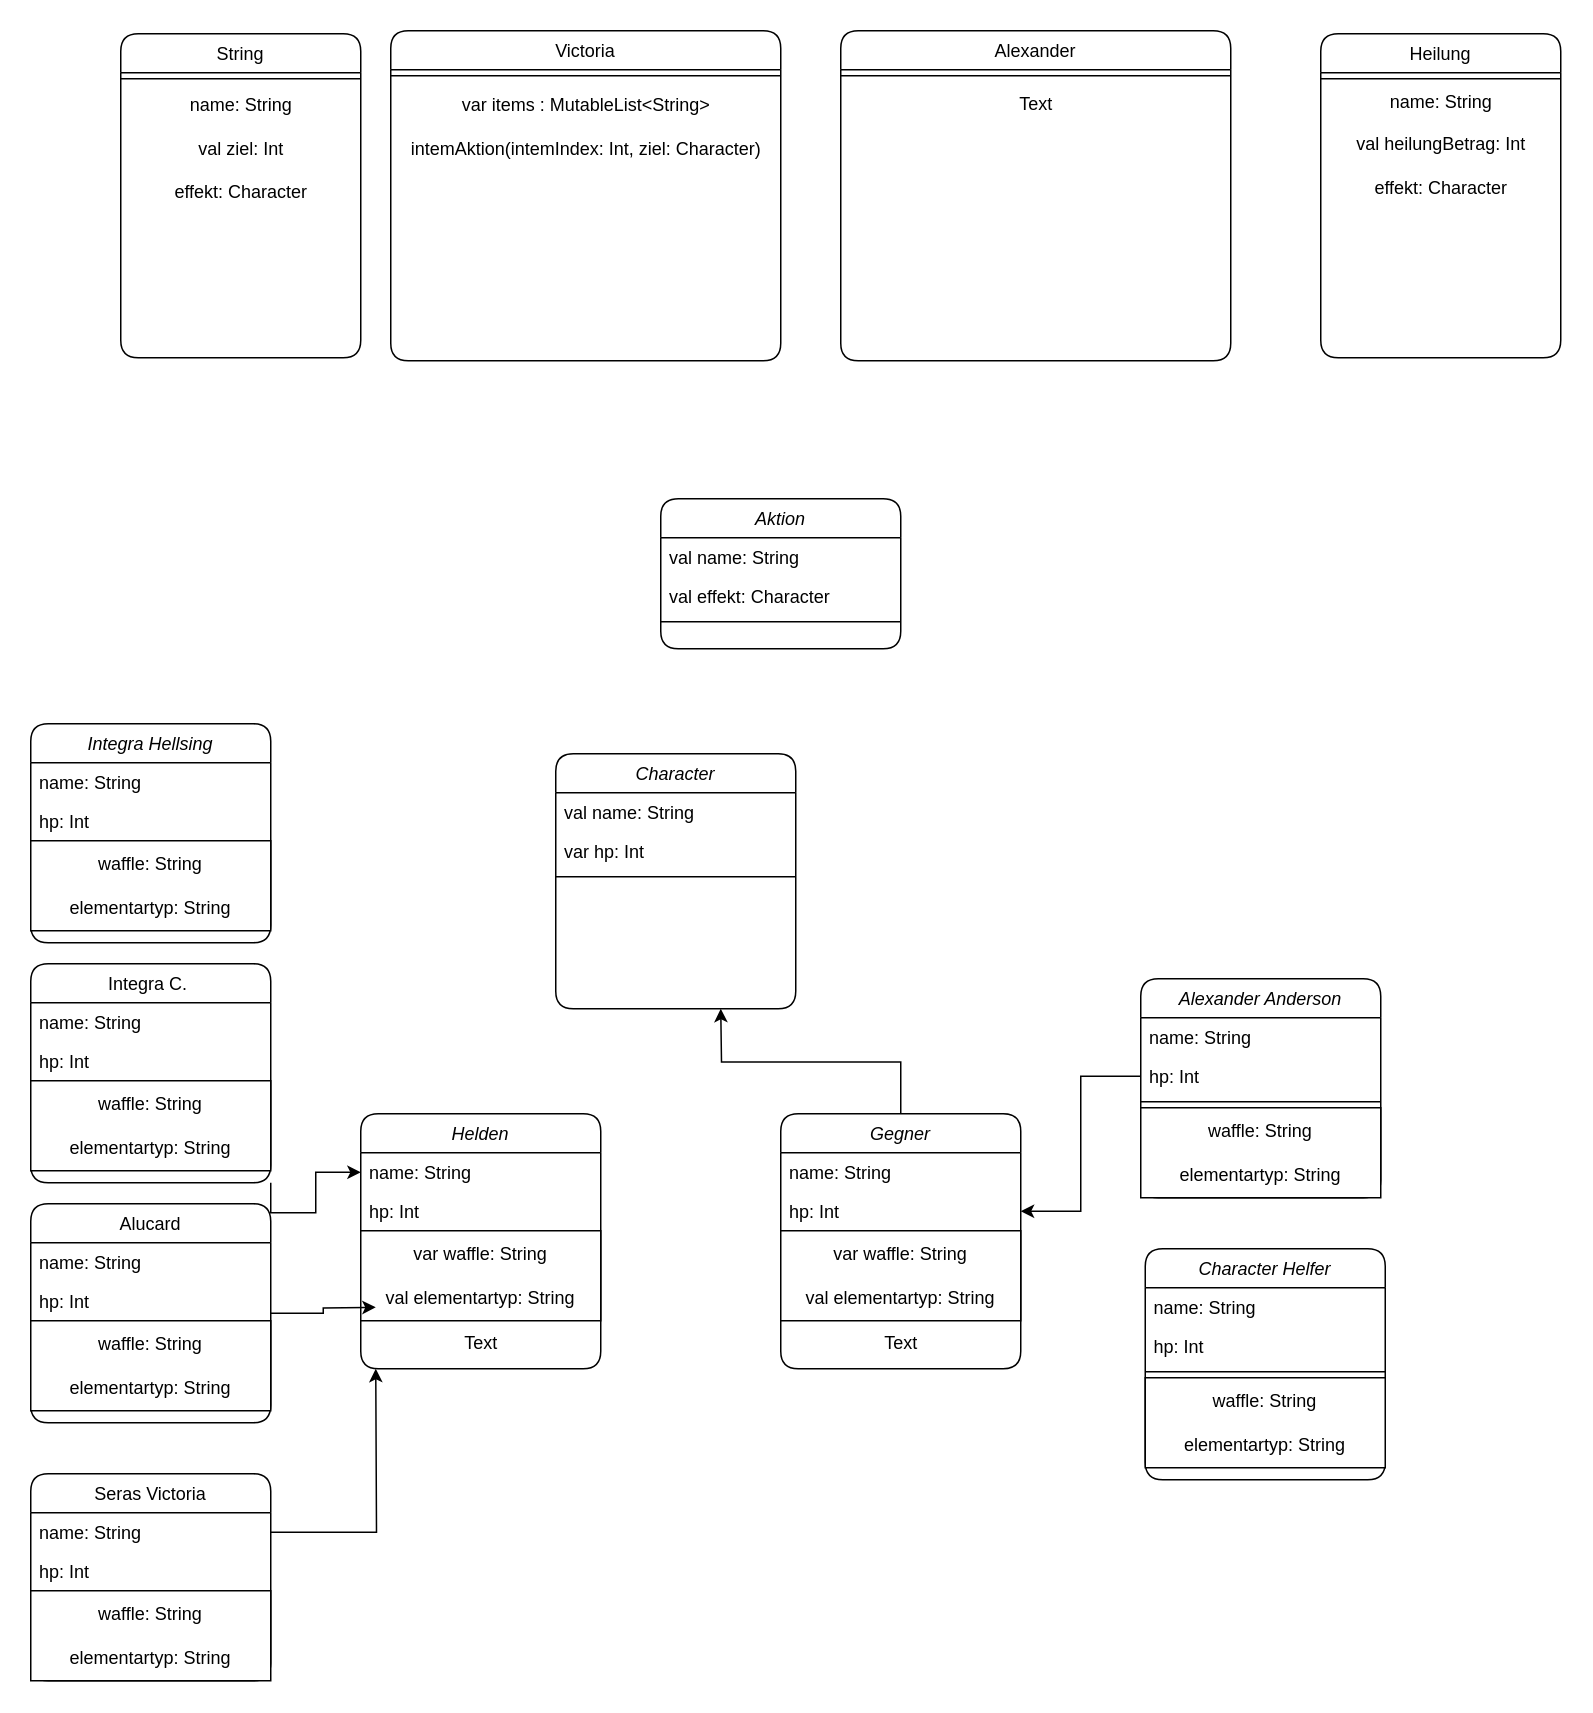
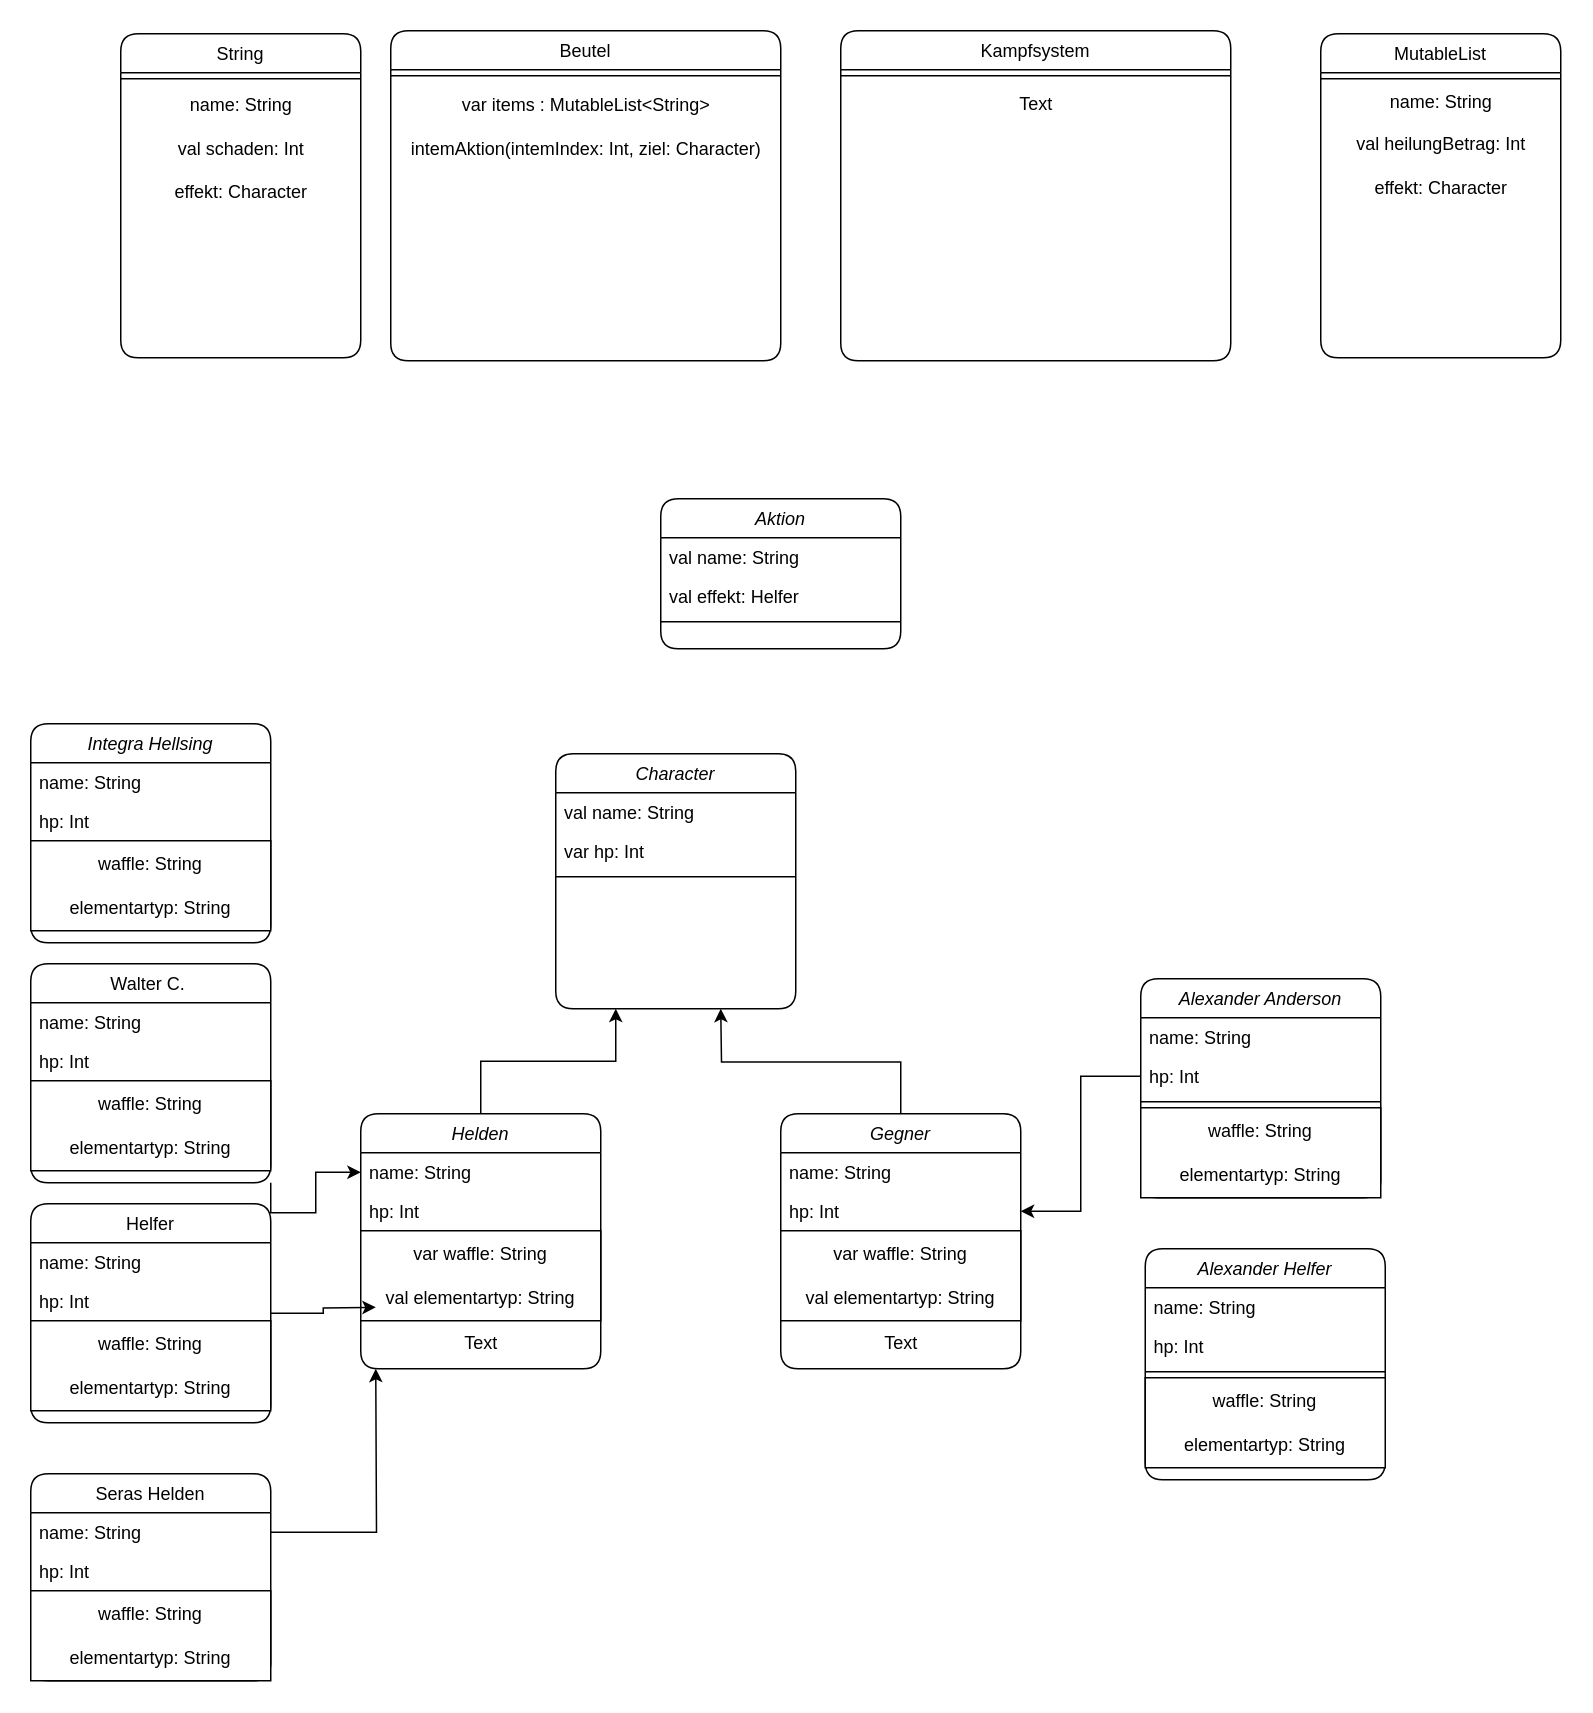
node "Victoria": label "Victoria" -> "Beutel"
node "Alexander": label "Alexander" -> "Kampfsystem"
node "Heilung": label "Heilung" -> "MutableList"
node "name: String val ziel: Int effekt: Character": label "name: String val ziel: Int effekt: Character" -> "name: String val schaden: Int effekt: Character"
node "val effekt: Character": label "val effekt: Character" -> "val effekt: Helfer"
node "Integra C.": label "Integra C." -> "Walter C."
edge "Helden" -> "Character": added
node "Alucard": label "Alucard" -> "Helfer"
node "Character Helfer": label "Character Helfer" -> "Alexander Helfer"
node "Seras Victoria": label "Seras Victoria" -> "Seras Helden"
